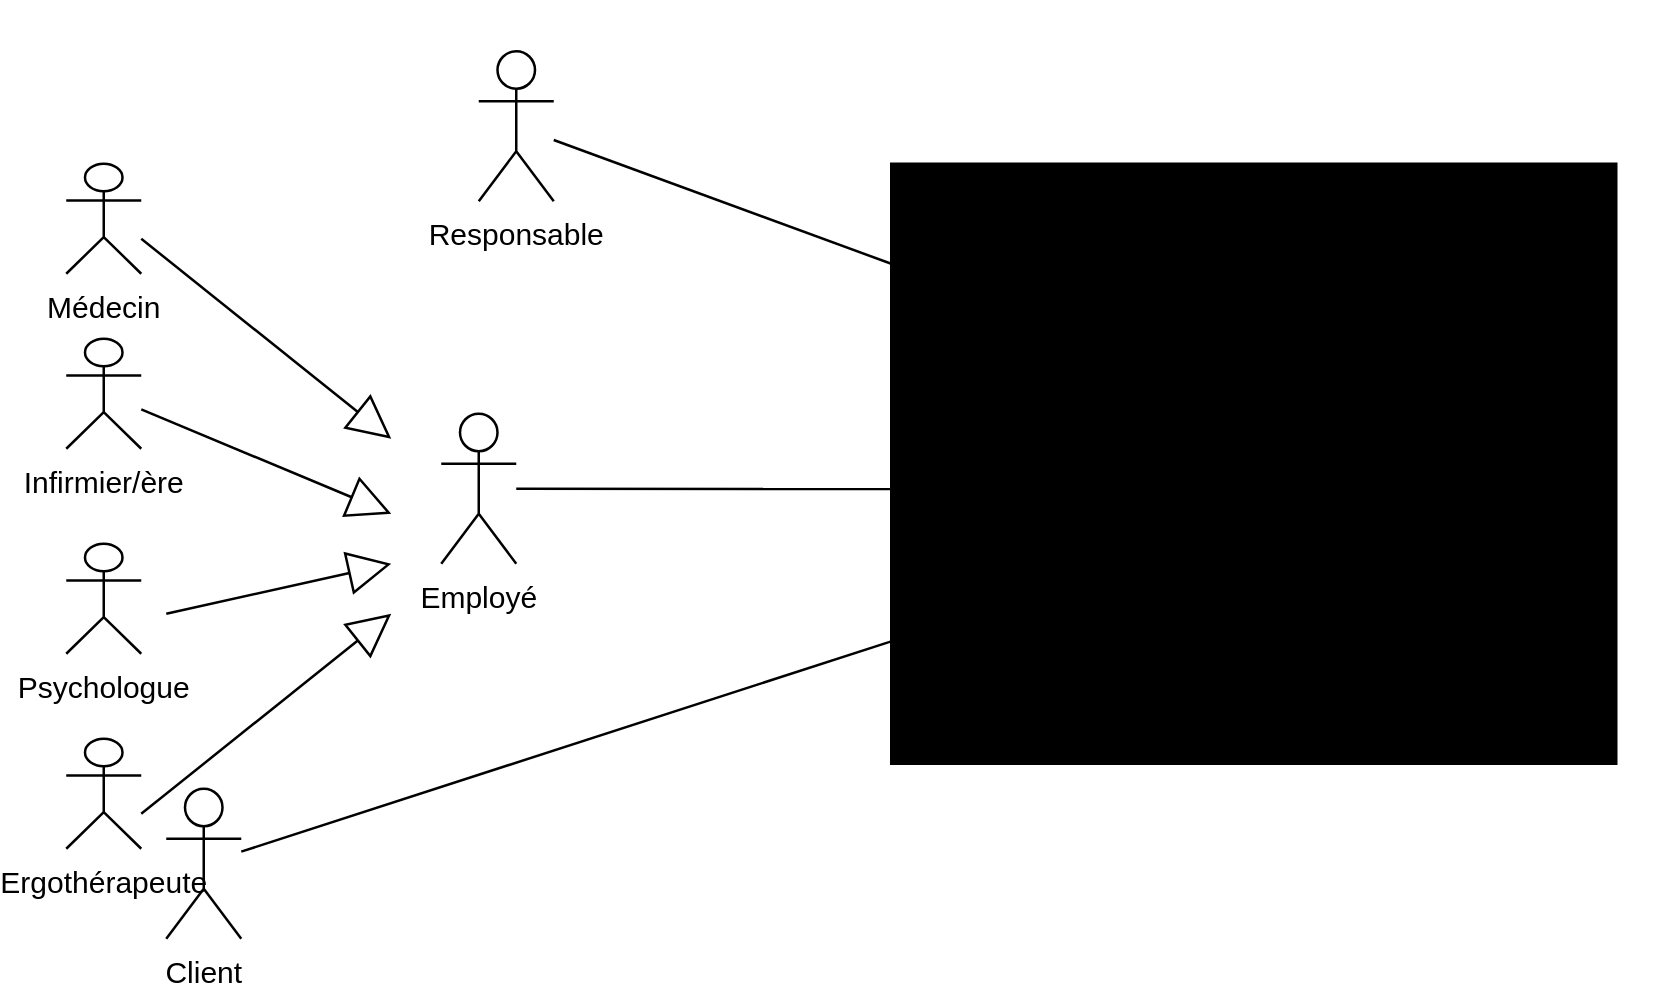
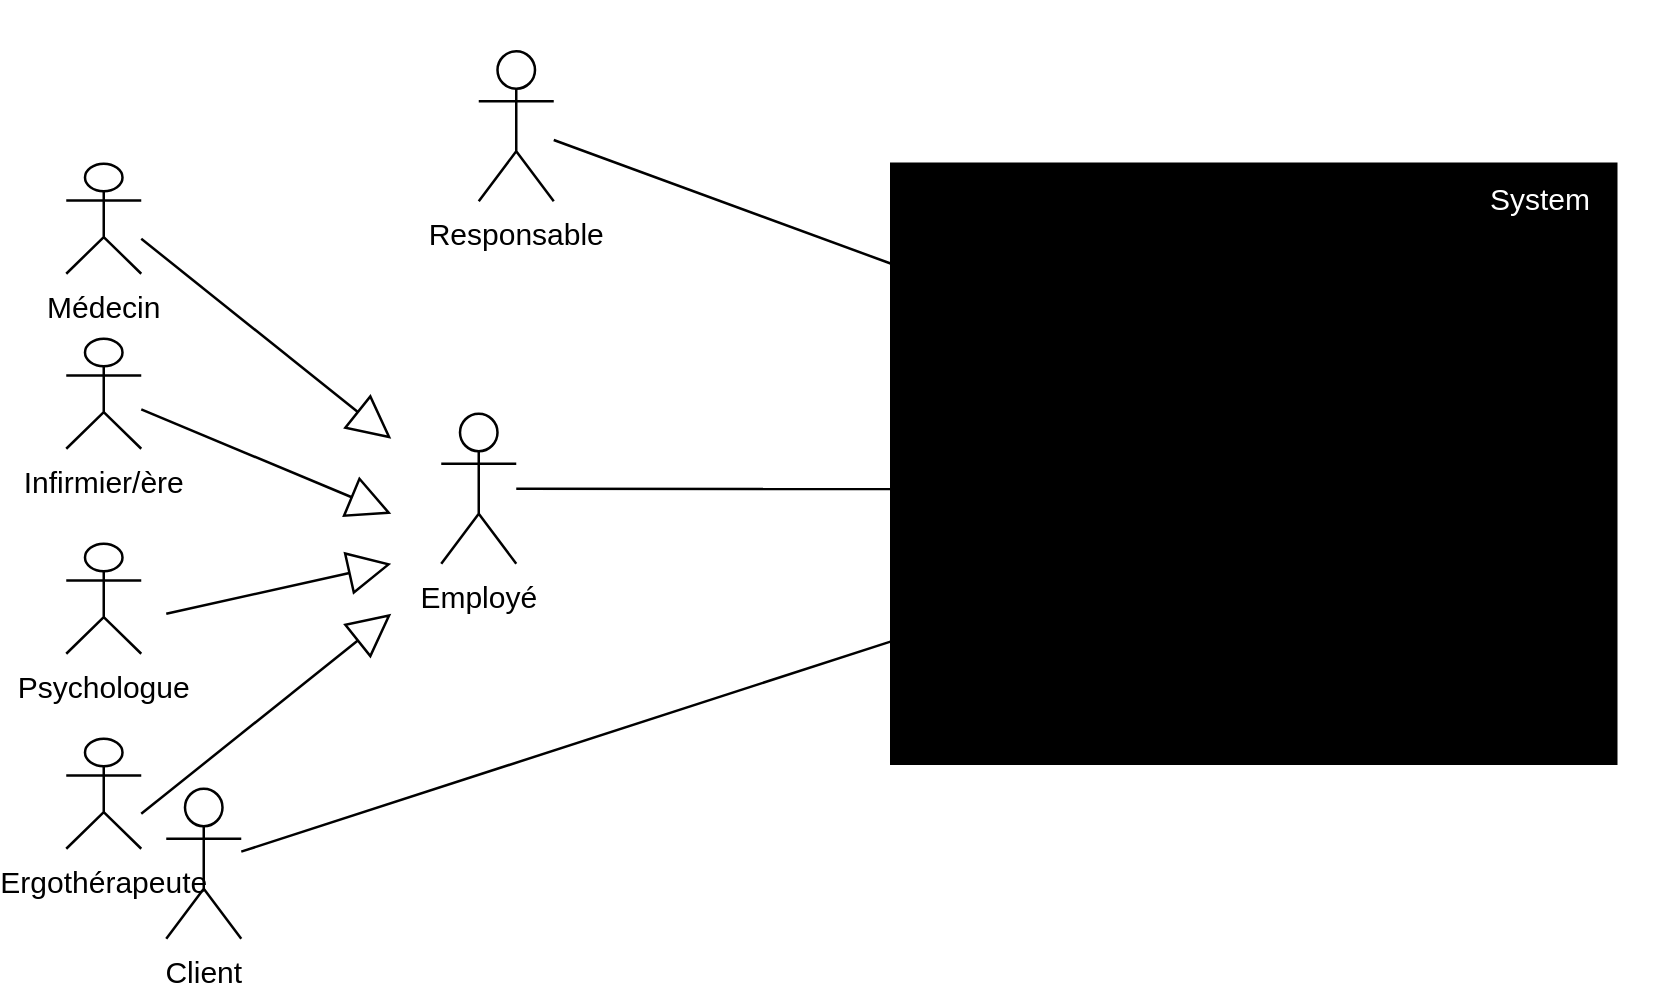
node "System": added
